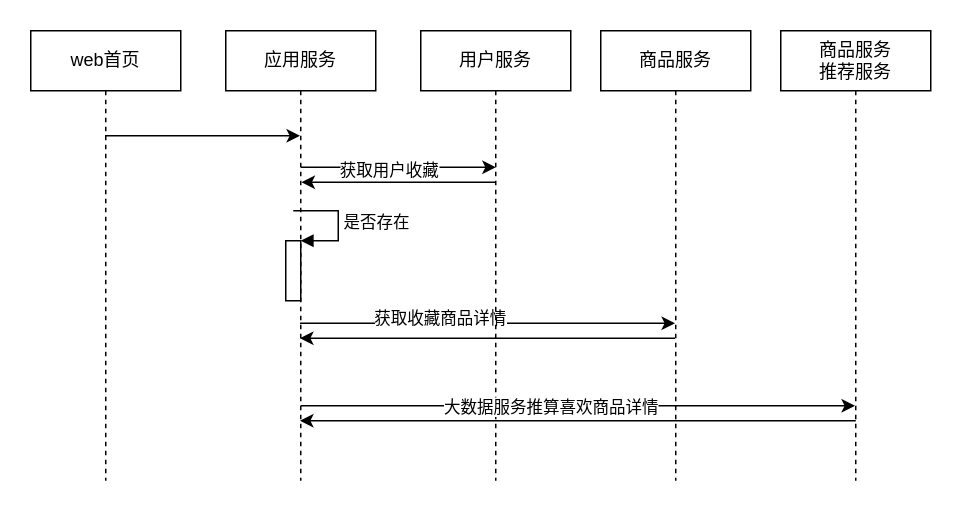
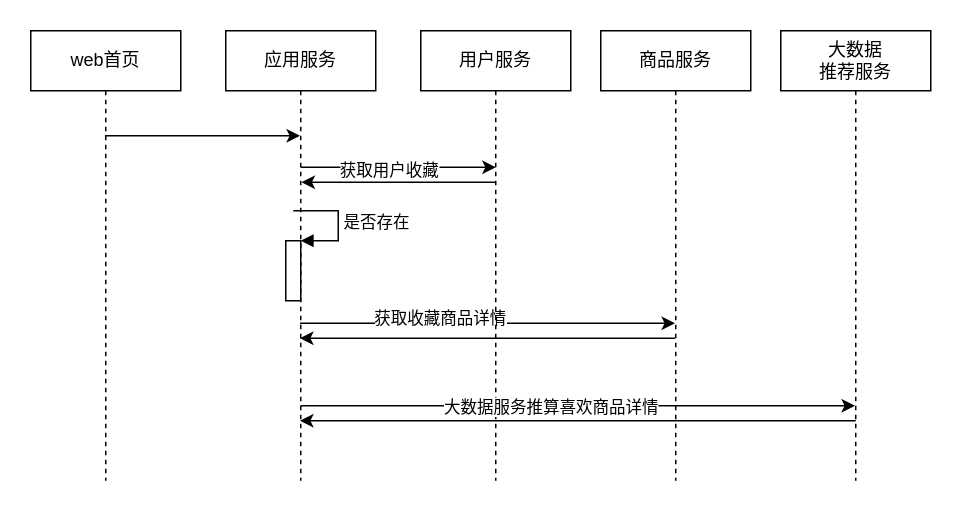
node "商品服务 推荐服务": label "商品服务 推荐服务" -> "大数据 推荐服务"
